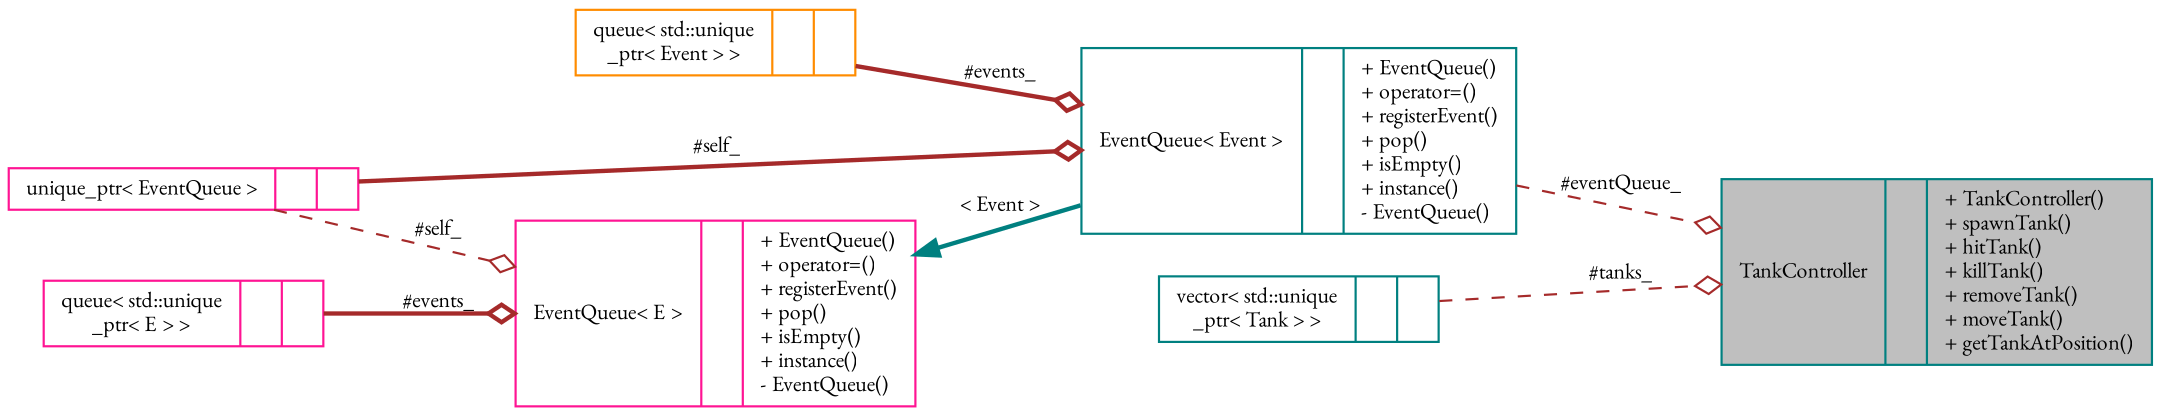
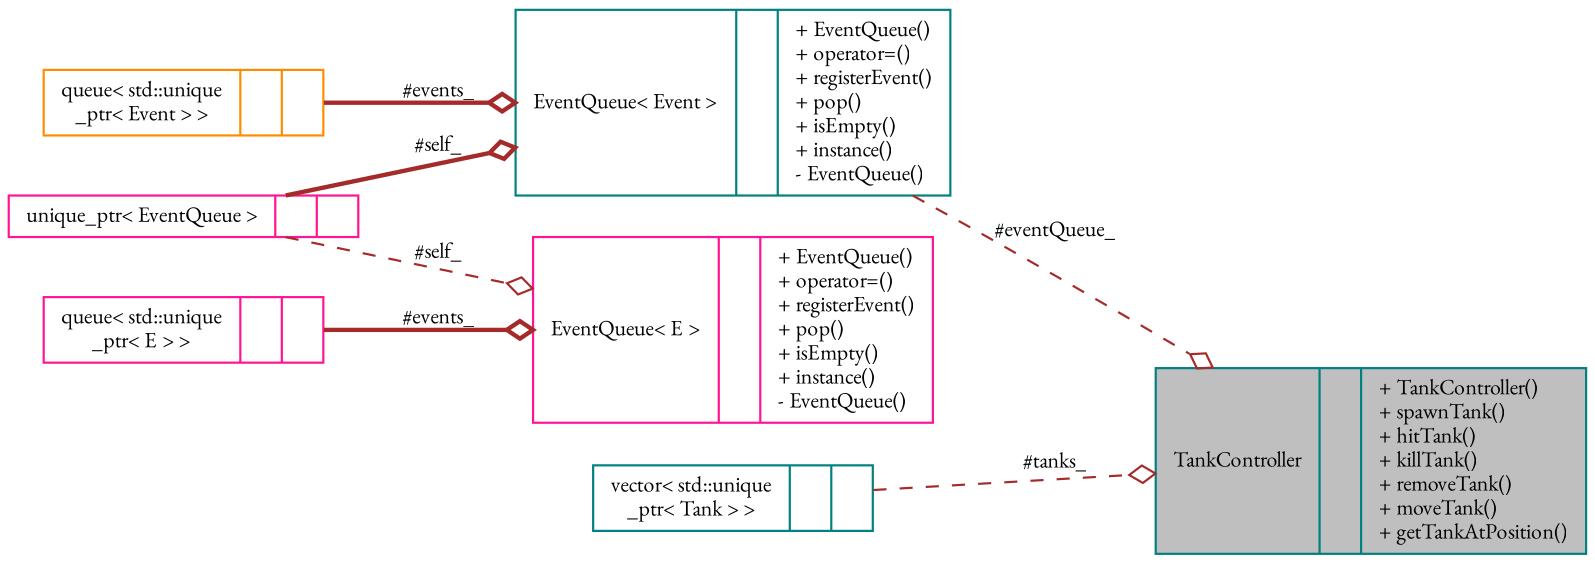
edge "EventQueue< Event >" -> "EventQueue< E >": removed, label "< Event >"
